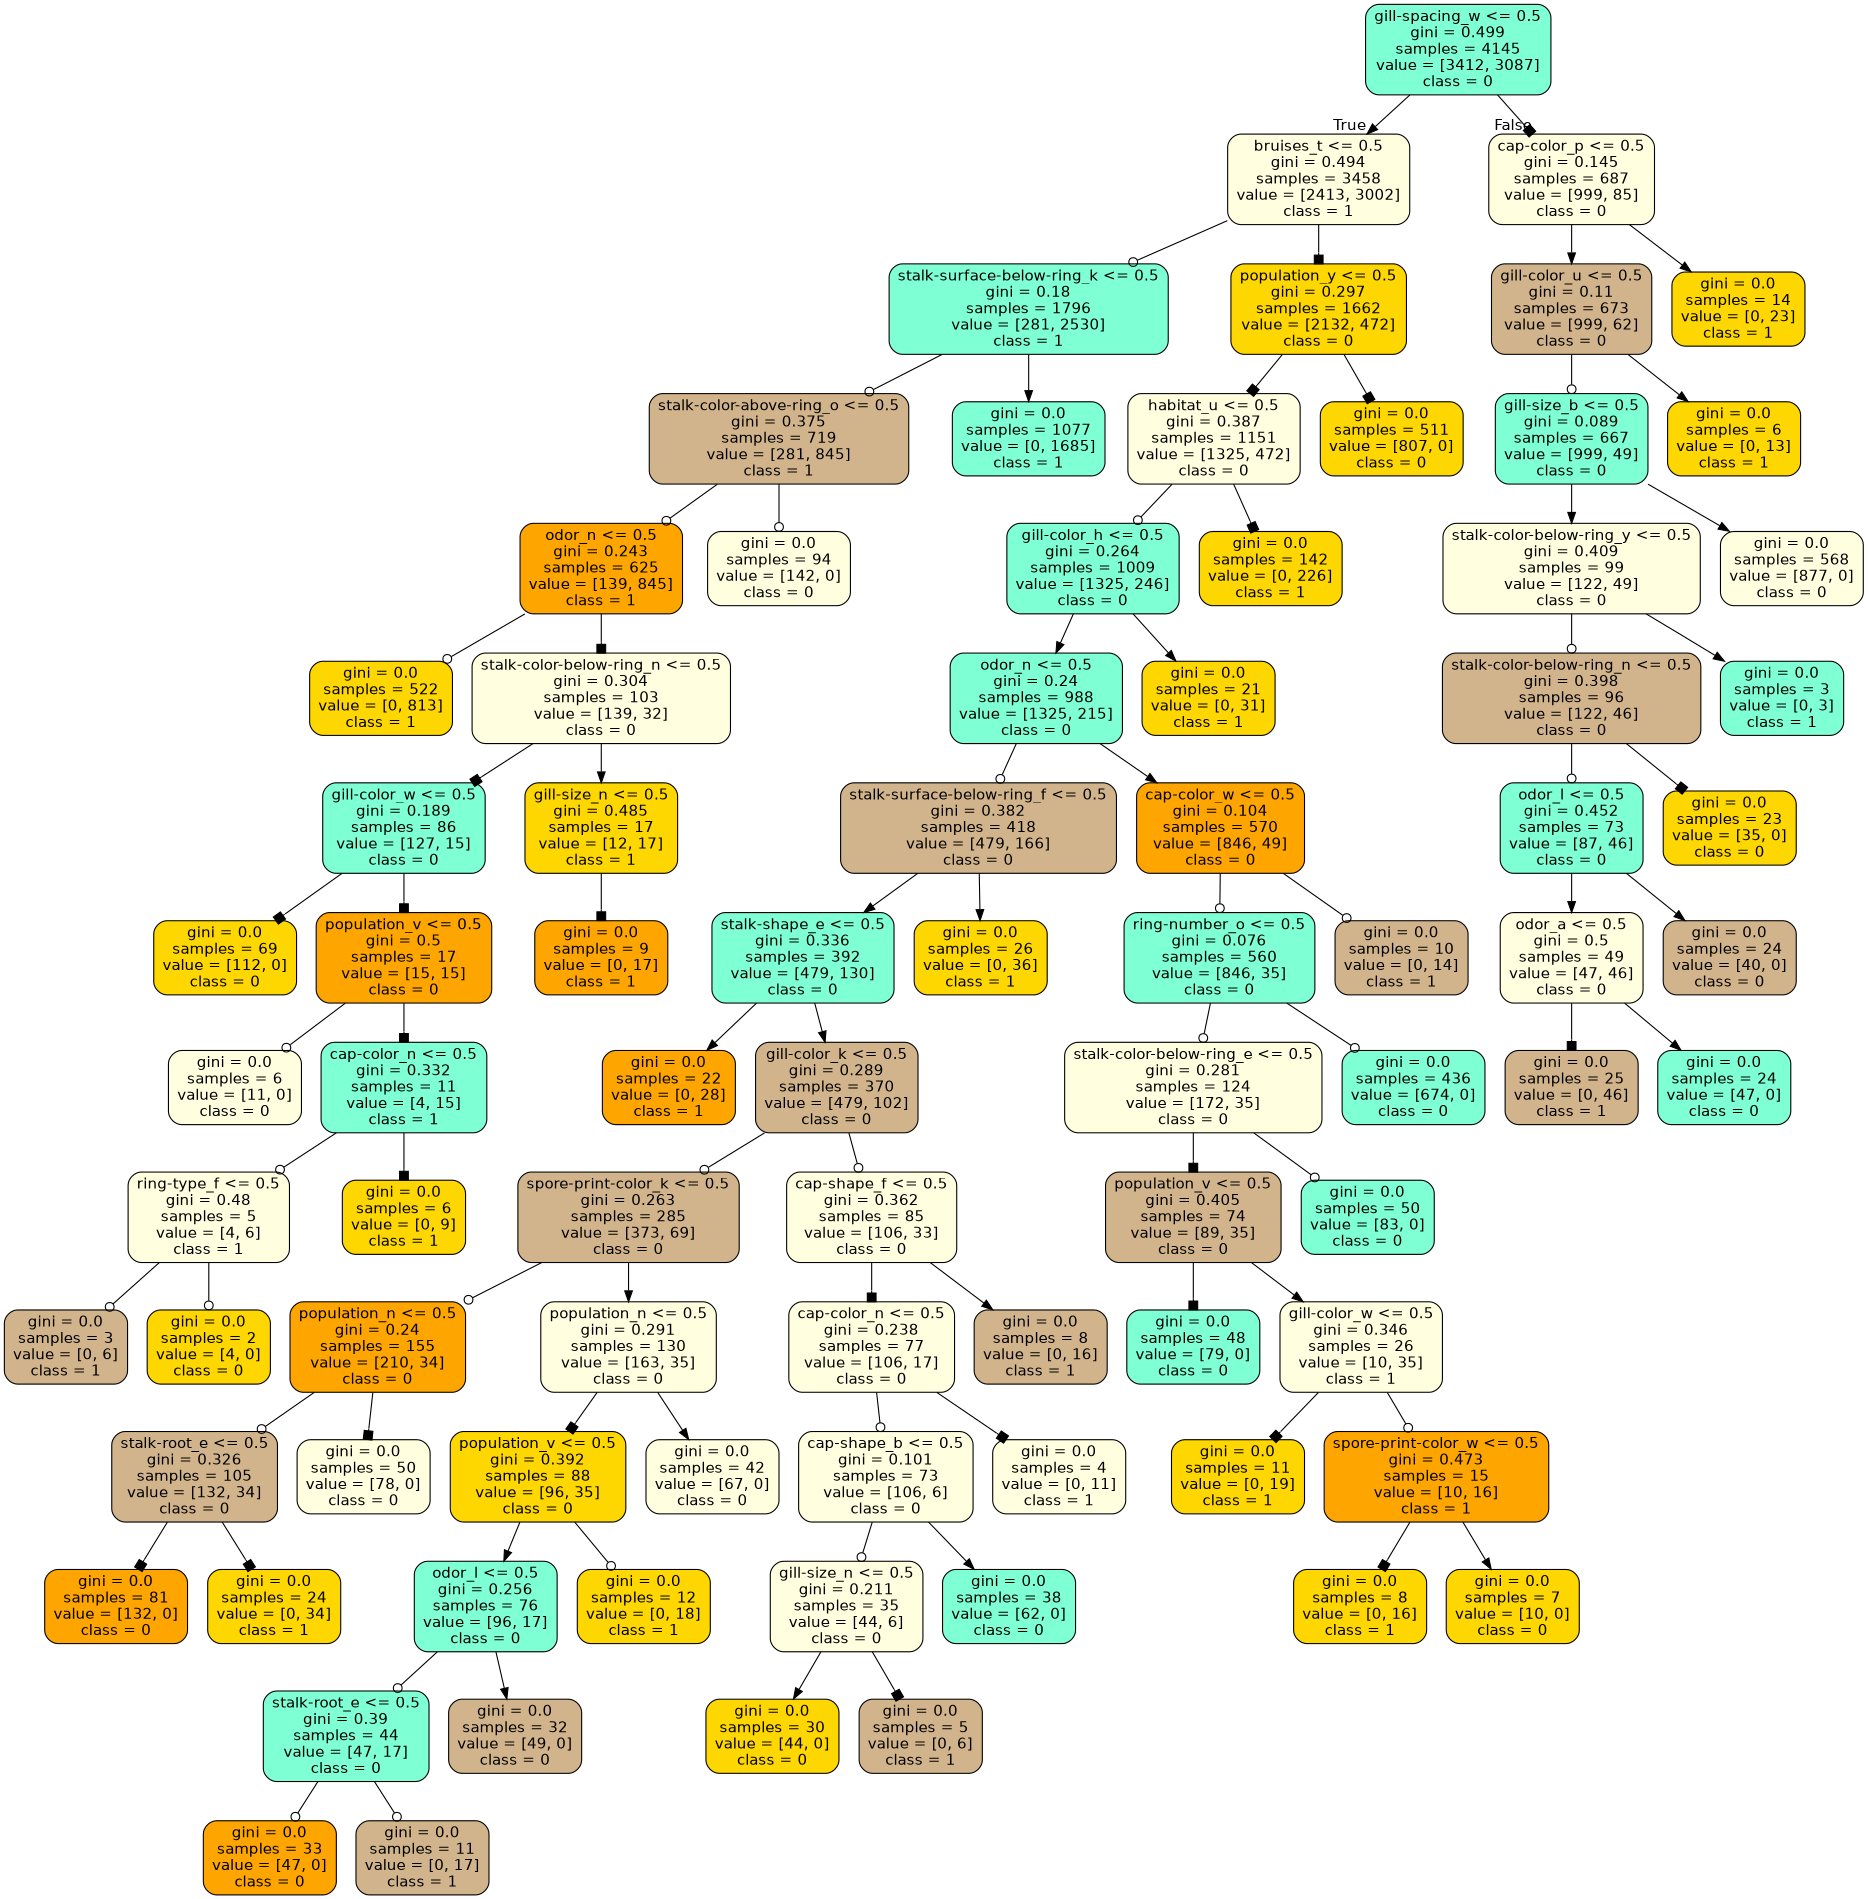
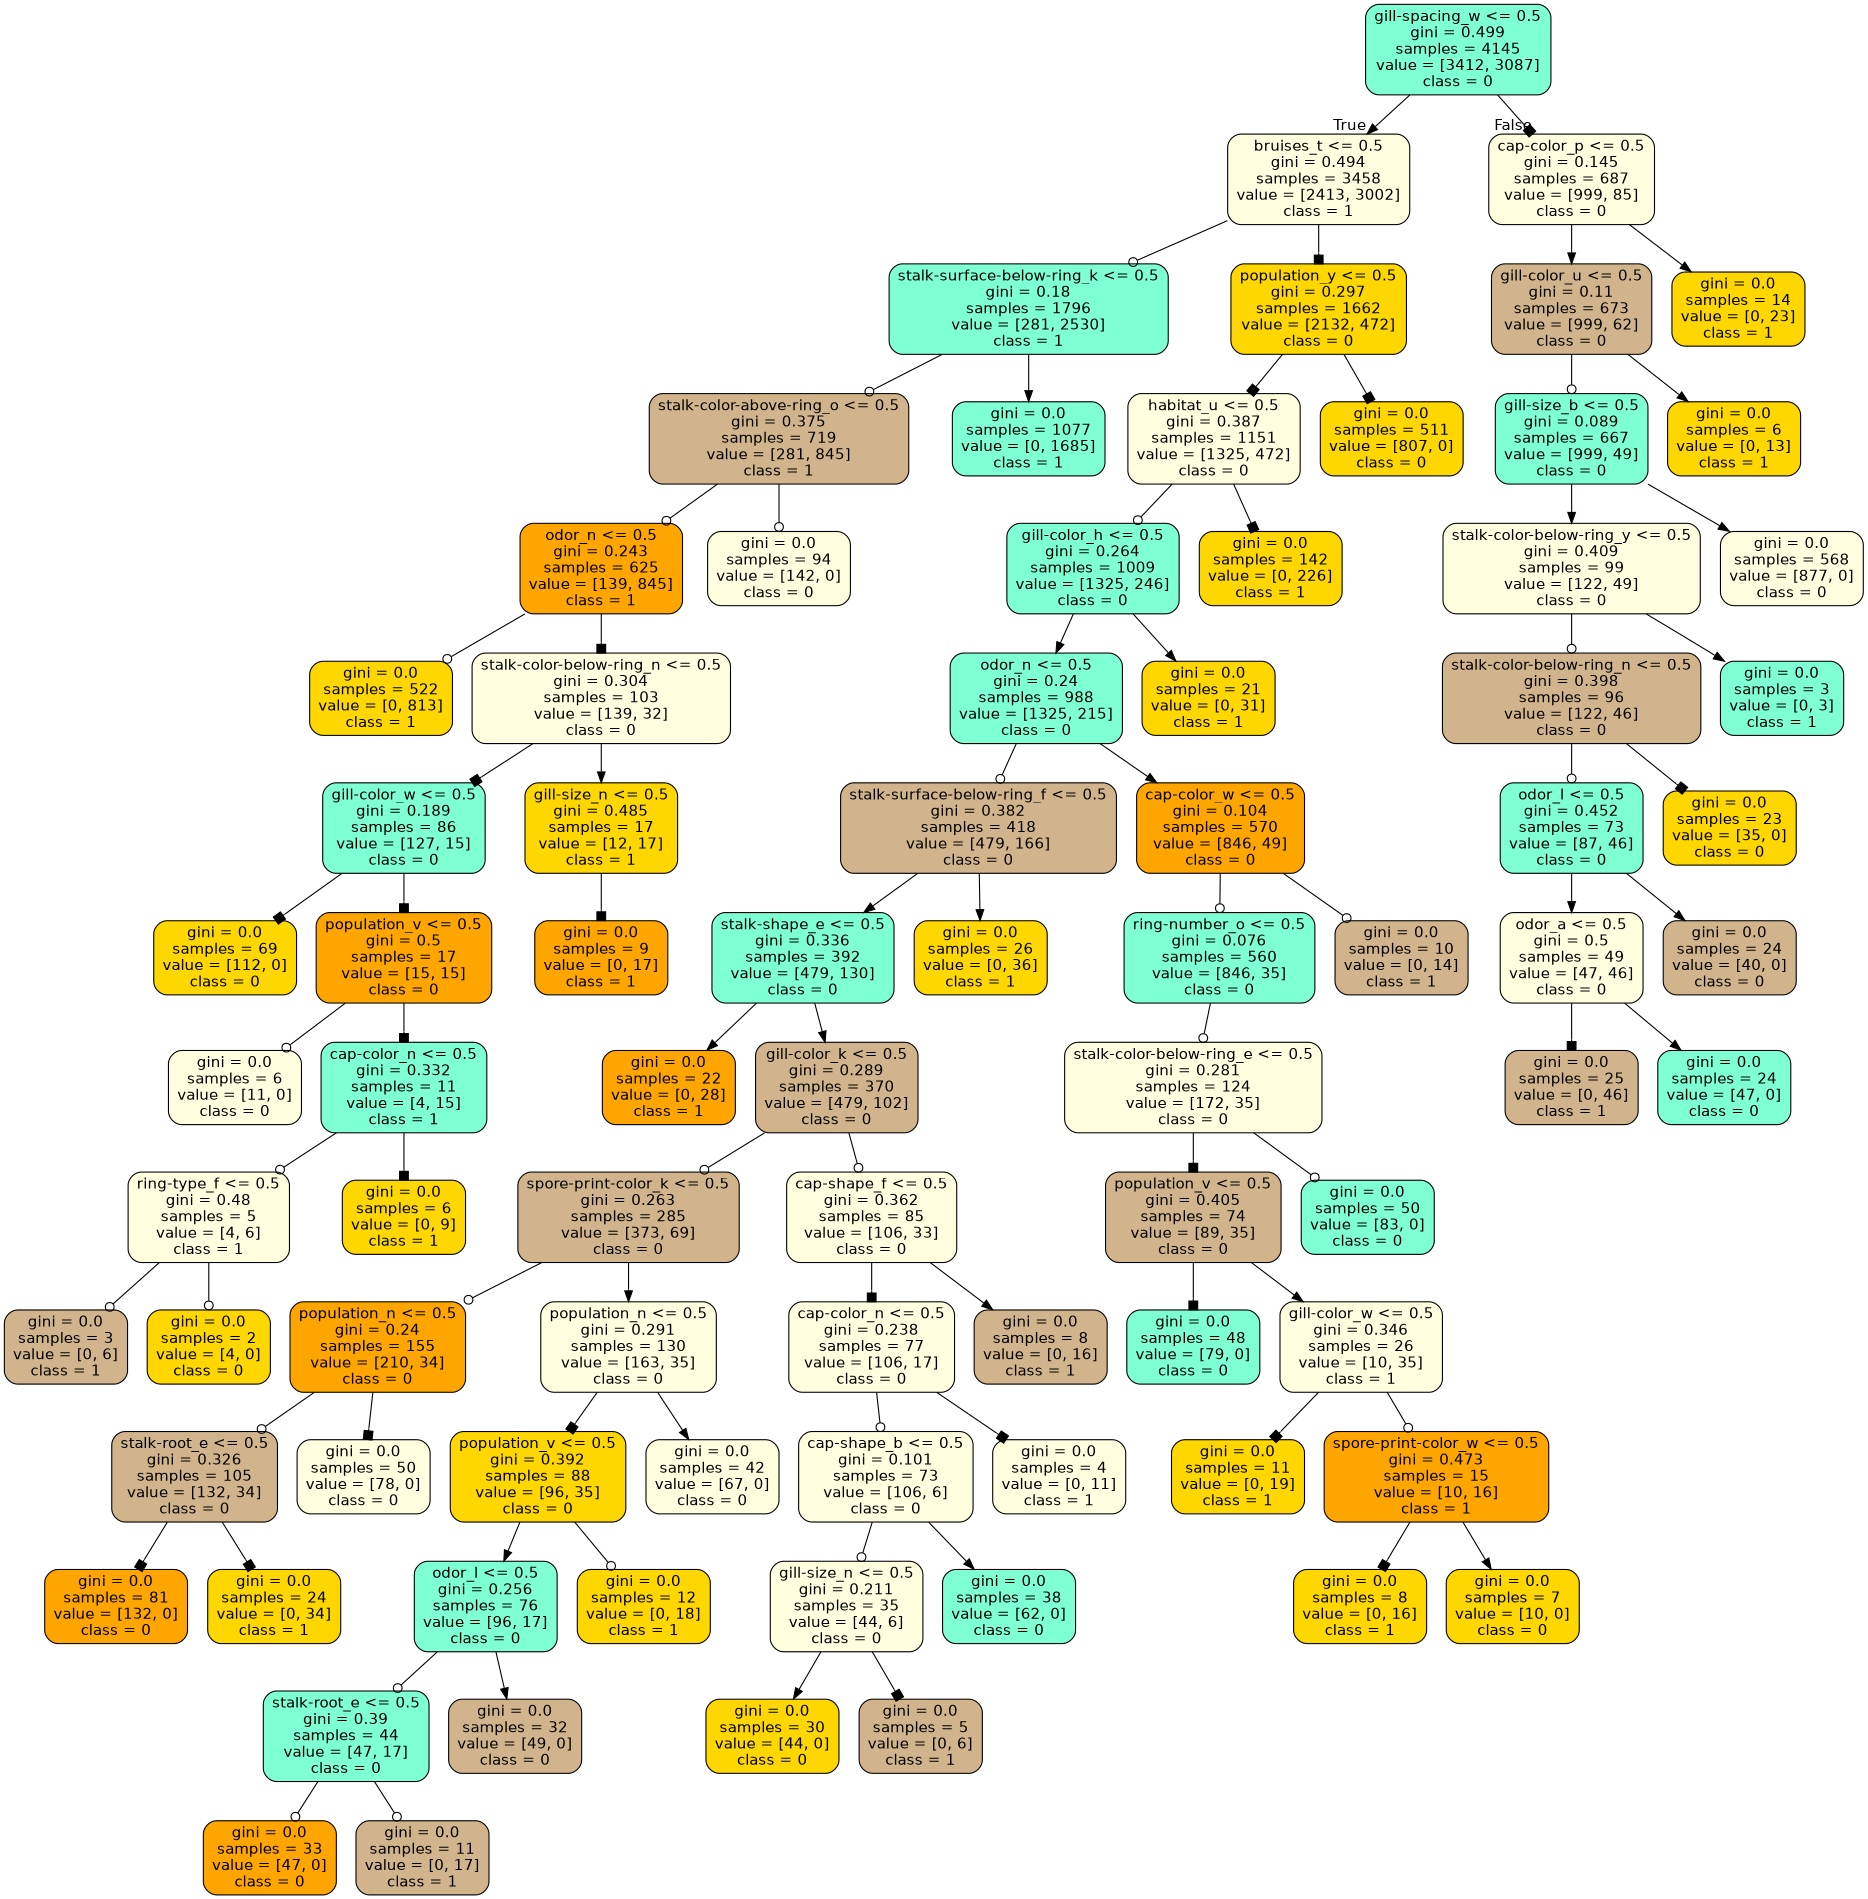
node "gini = 0.0 samples = 436 value = [674, 0] class = 0": removed
